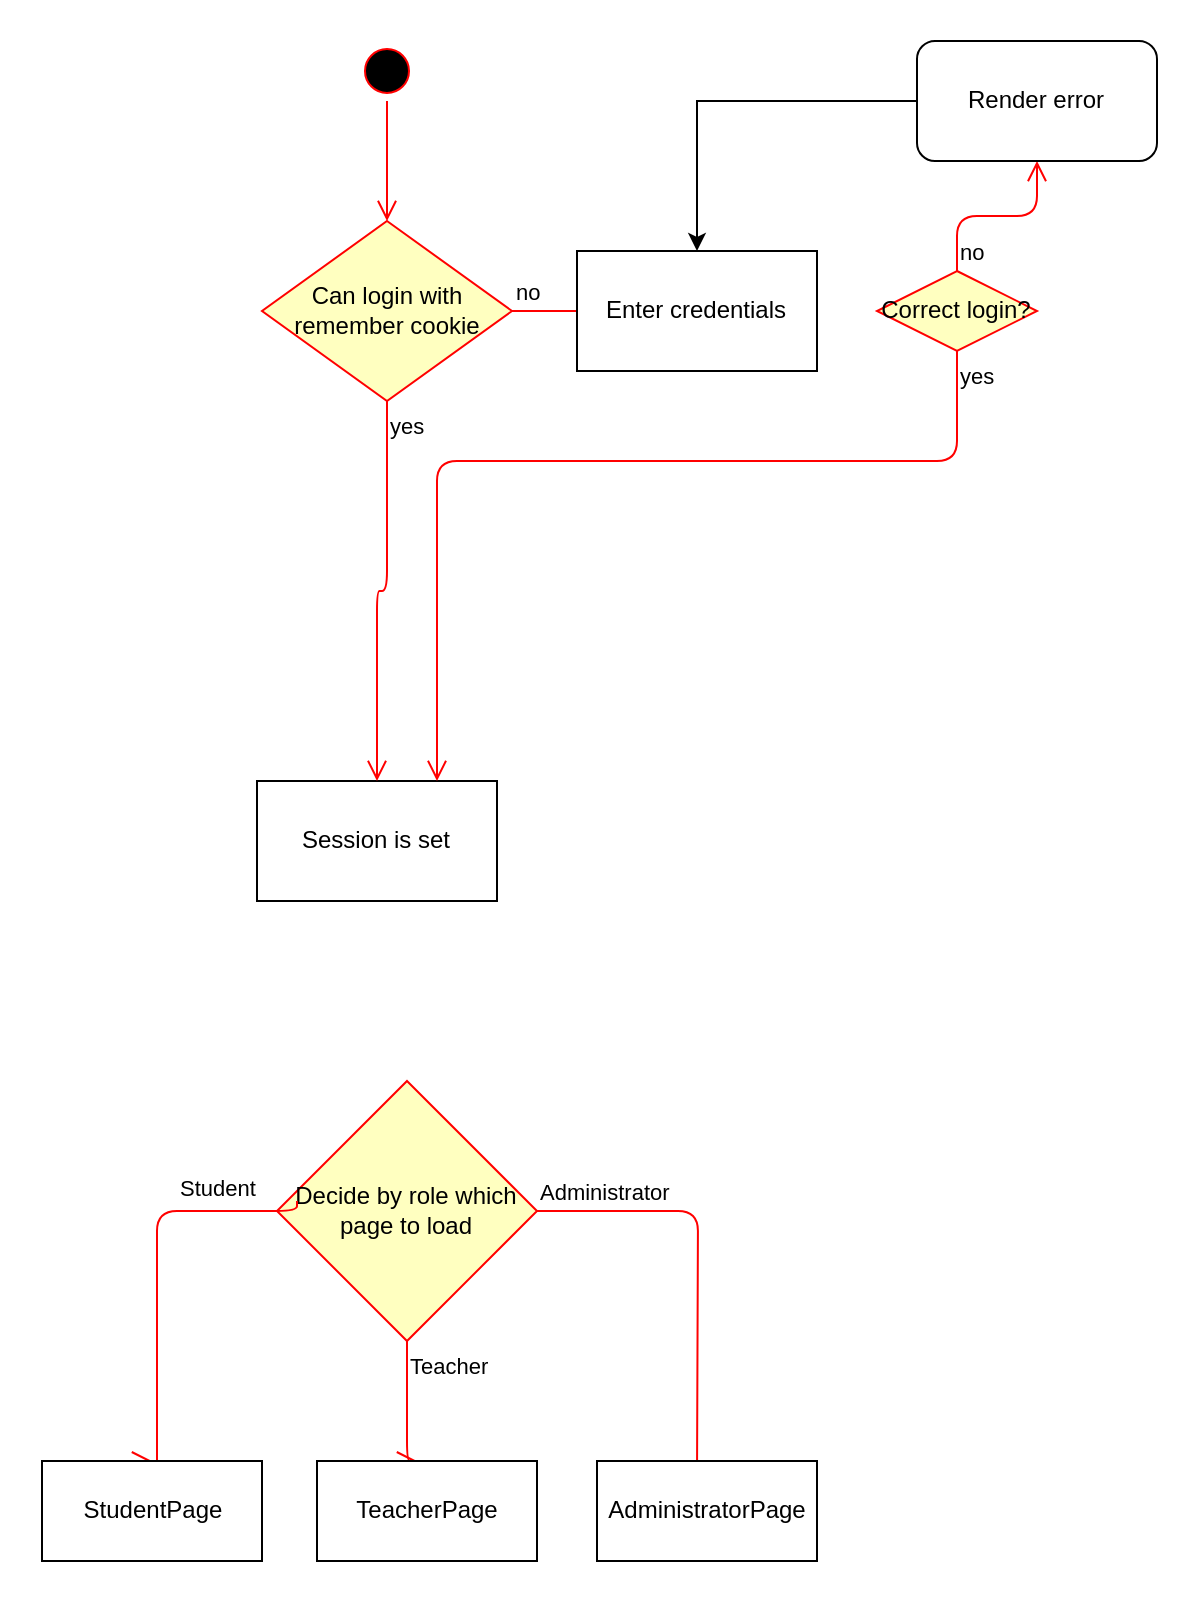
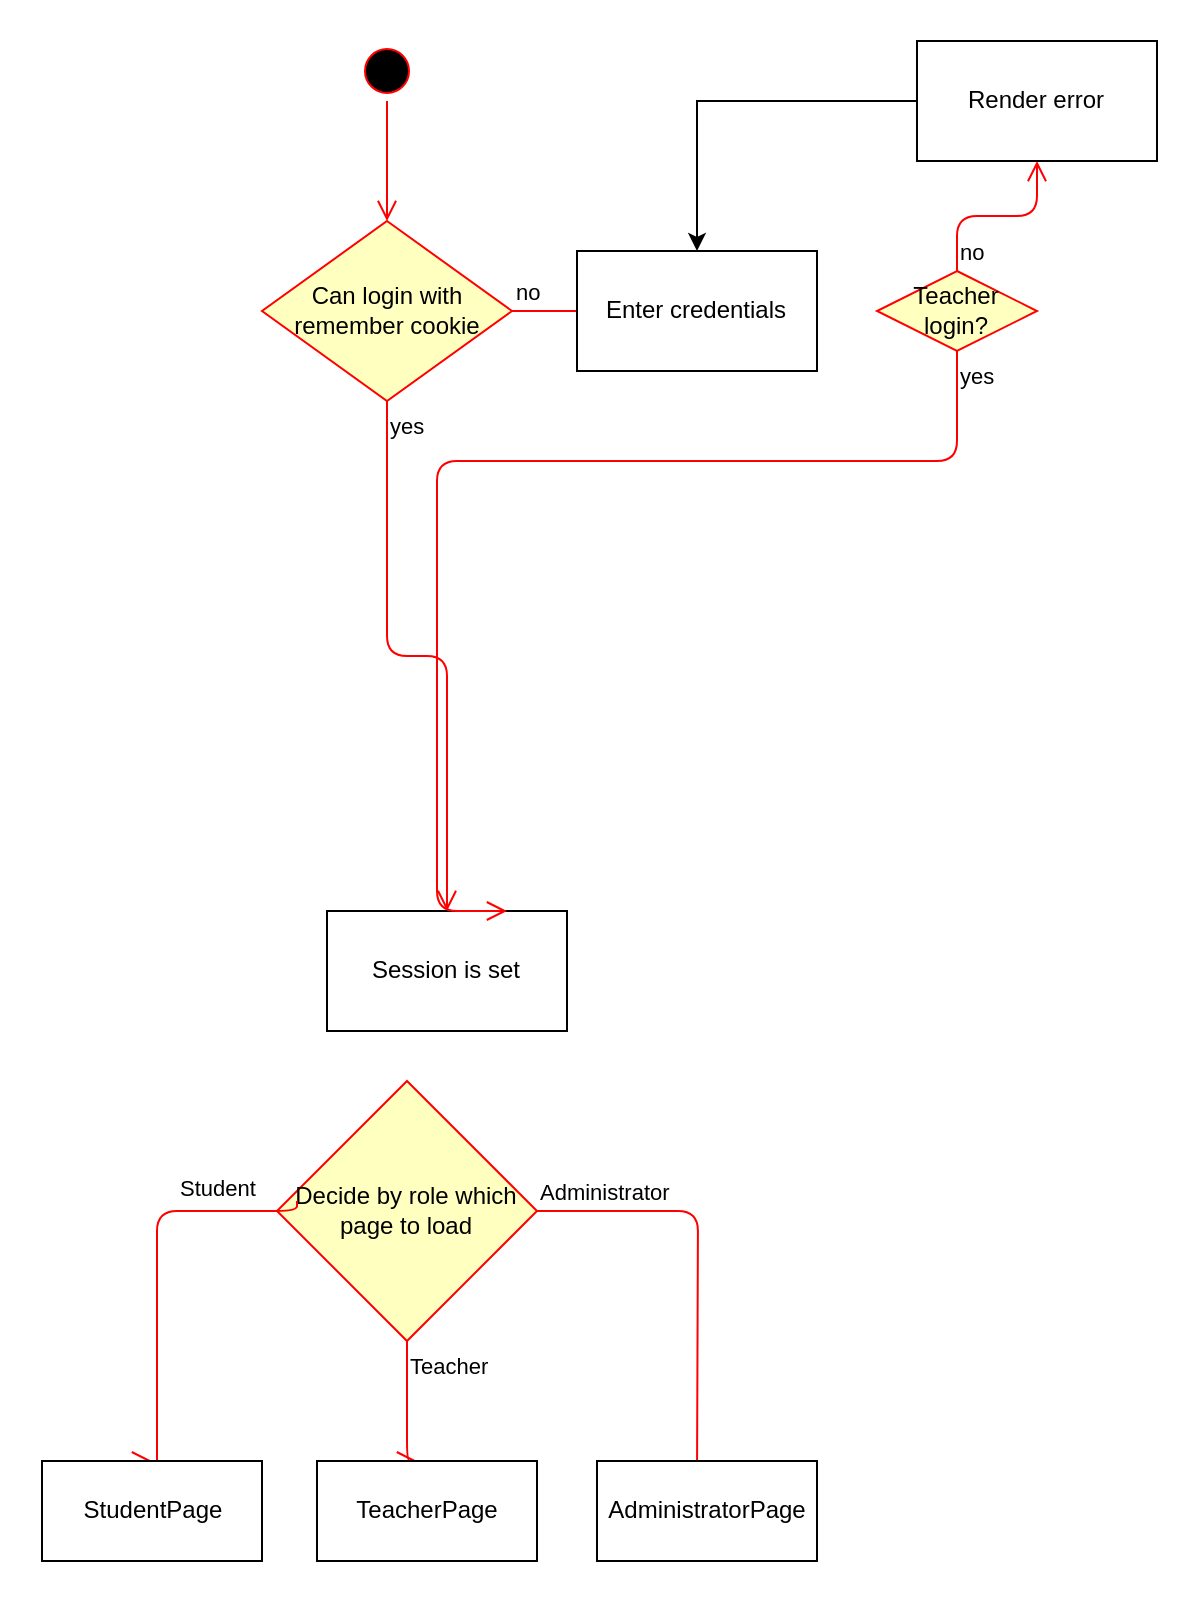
node "Render error": shape rounded rectangle -> rectangle
node "Correct login?": label "Correct login?" -> "Teacher login?"
node "Session is set": moved (377, 841) -> (447, 971)
